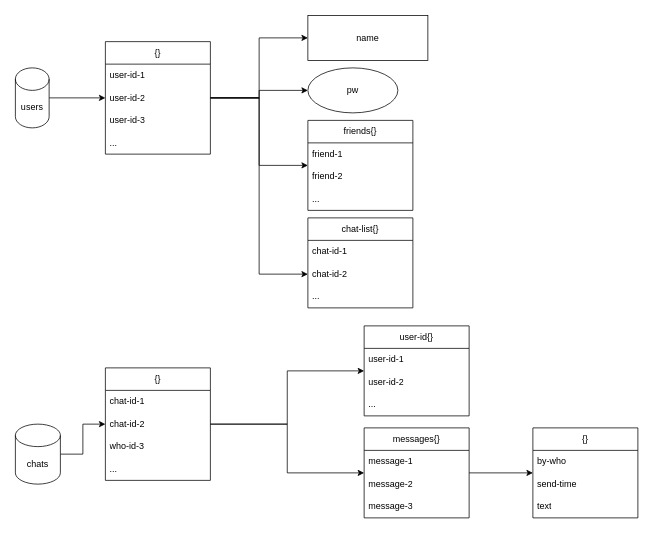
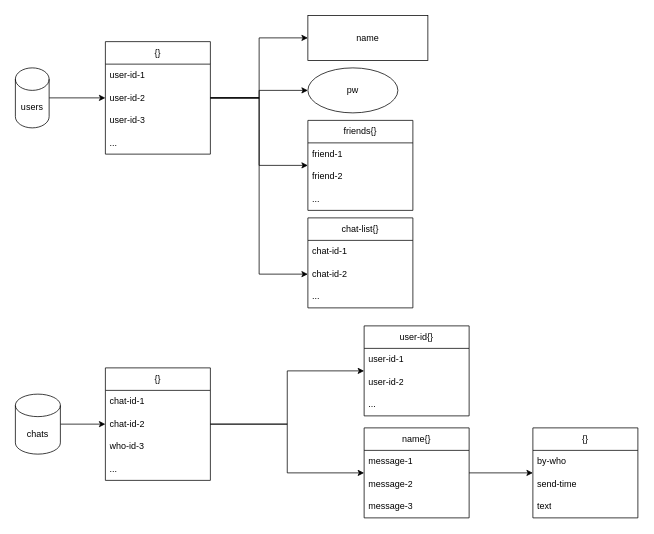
node "messages{}": label "messages{}" -> "name{}"
node "chats": moved (38, 454) -> (38, 424)
